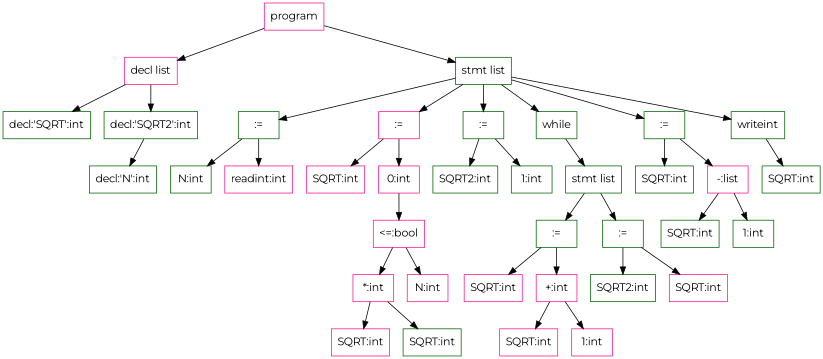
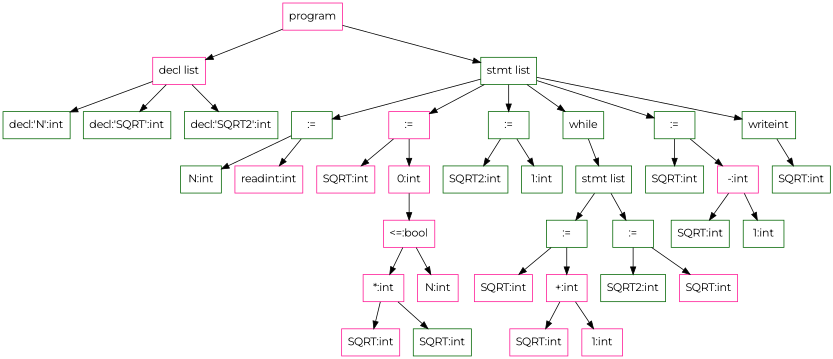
edge "decl:'SQRT2':int" -> "decl:'N':int": now "decl list" -> "decl:'N':int"
node "-:list": label "-:list" -> "-:int"
